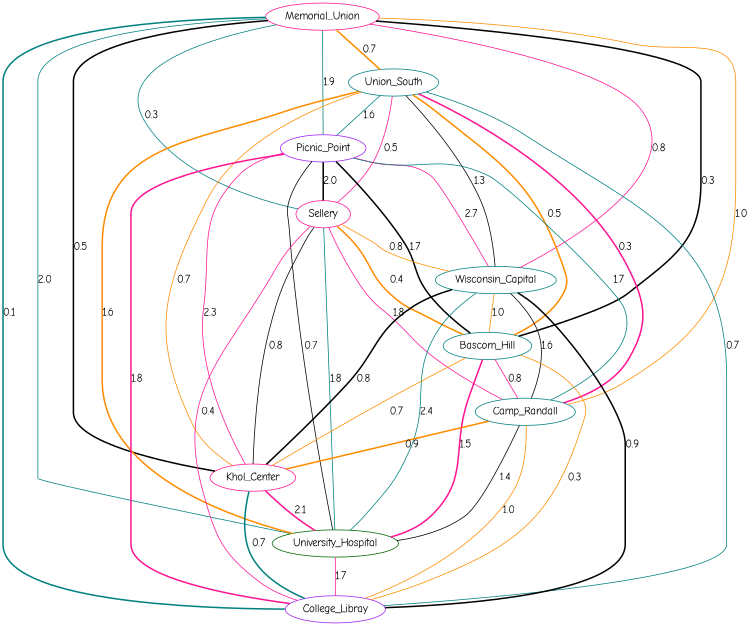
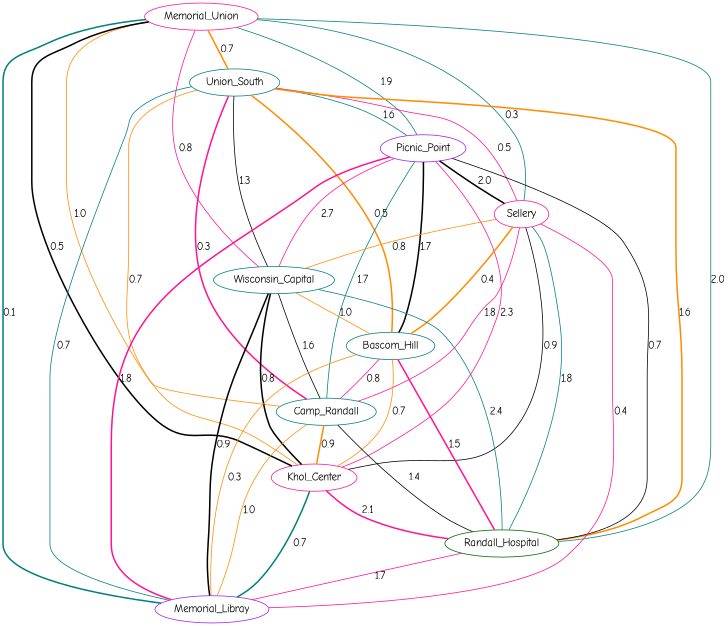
edge "Memorial_Union" -- "Bascom_Hill": removed, label "0.3"
edge "Sellery" -- "Khol_Center": label "0.8" -> "0.9"
node "University_Hospital": label "University_Hospital" -> "Randall_Hospital"
node "College_Libray": label "College_Libray" -> "Memorial_Libray"
